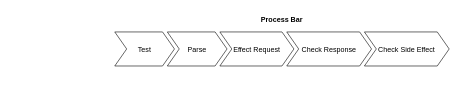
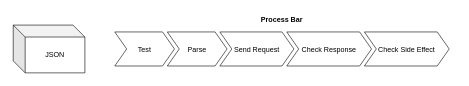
node "JSON": added
node "Effect Request": label "Effect Request" -> "Send Request"
